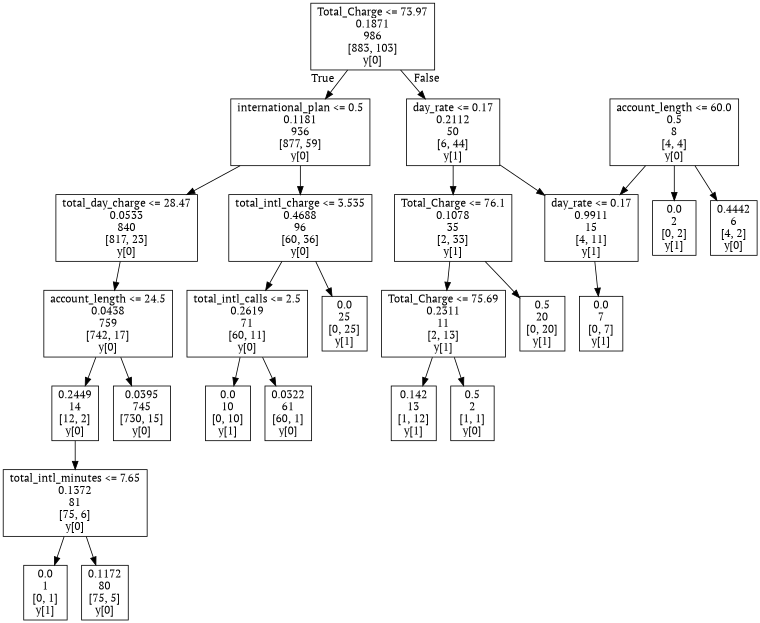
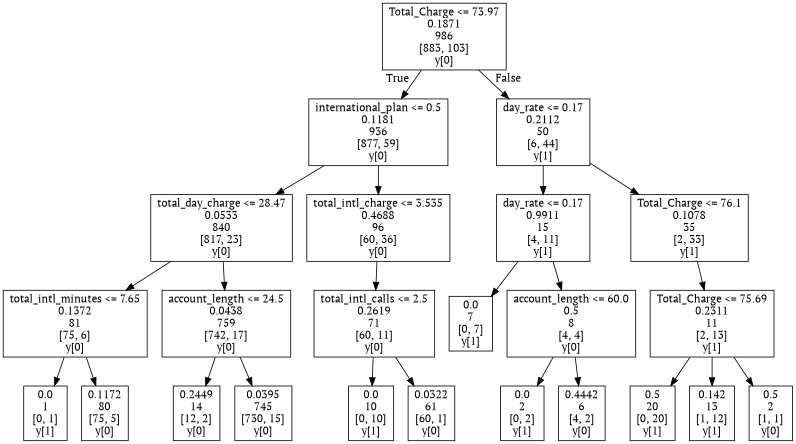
edge "account_length <= 60.0 0.5 8 [4, 4] y[0]" -> "day_rate <= 0.17 0.9911 15 [4, 11] y[1]": reversed
edge "Total_Charge <= 76.1 0.1078 35 [2, 33] y[1]" -> "0.5 20 [0, 20] y[1]": now "Total_Charge <= 75.69 0.2311 11 [2, 13] y[1]" -> "0.5 20 [0, 20] y[1]"
node "0.0 25 [0, 25] y[1]": removed
edge "0.2449 14 [12, 2] y[0]" -> "total_intl_minutes <= 7.65 0.1372 81 [75, 6] y[0]": now "total_day_charge <= 28.47 0.0533 840 [817, 23] y[0]" -> "total_intl_minutes <= 7.65 0.1372 81 [75, 6] y[0]"
